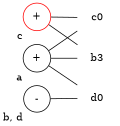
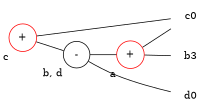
edge "+ c" -- "b3": now "+ c" -- "- b, d"
node "+ a": color black -> red
edge "+ a" -- "d0": now "+ a" -- "- b, d"
